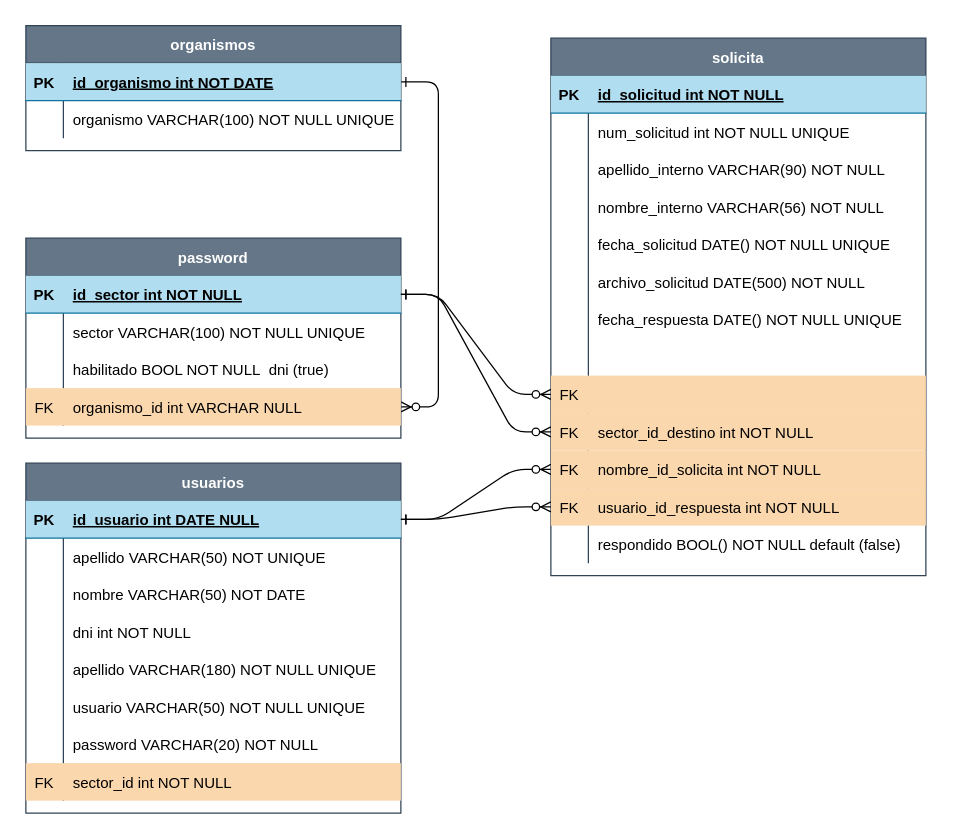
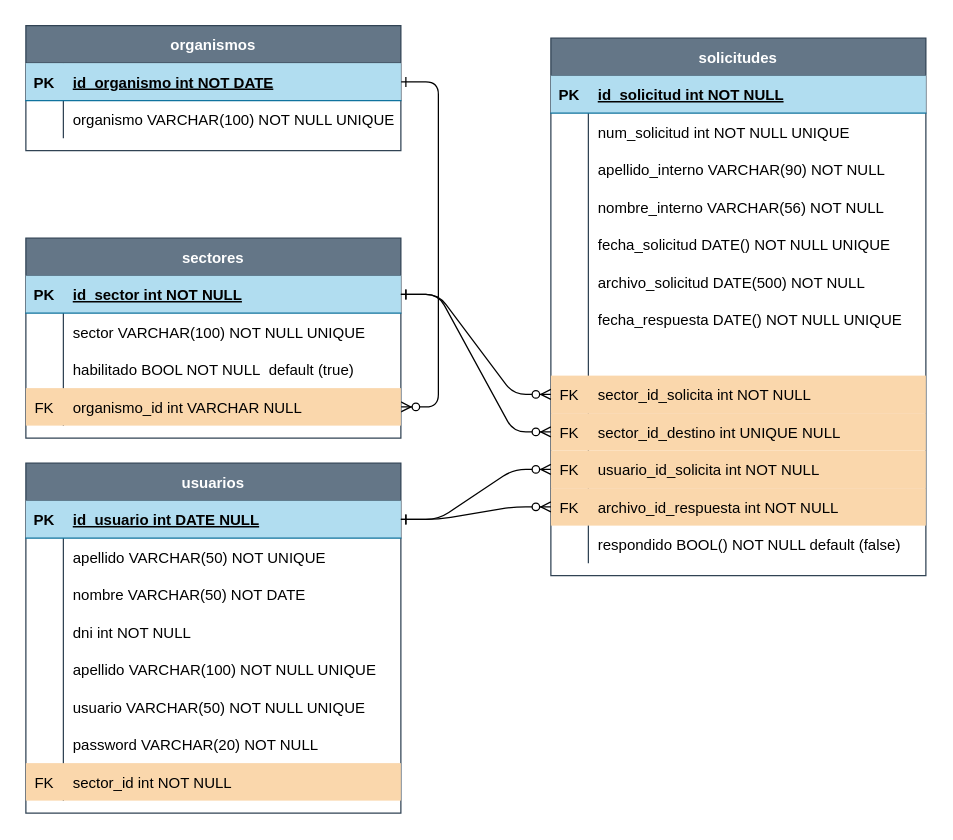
node "solicita": label "solicita" -> "solicitudes"
node "password": label "password" -> "sectores"
node "habilitado BOOL NOT NULL dni (true)": label "habilitado BOOL NOT NULL dni (true)" -> "habilitado BOOL NOT NULL default (true)"
node "sector_id_solicita int NOT NULL": added
node "sector_id_destino int NOT NULL": label "sector_id_destino int NOT NULL" -> "sector_id_destino int UNIQUE NULL"
node "nombre_id_solicita int NOT NULL": label "nombre_id_solicita int NOT NULL" -> "usuario_id_solicita int NOT NULL"
node "usuario_id_respuesta int NOT NULL": label "usuario_id_respuesta int NOT NULL" -> "archivo_id_respuesta int NOT NULL"
node "apellido VARCHAR(180) NOT NULL UNIQUE": label "apellido VARCHAR(180) NOT NULL UNIQUE" -> "apellido VARCHAR(100) NOT NULL UNIQUE"
